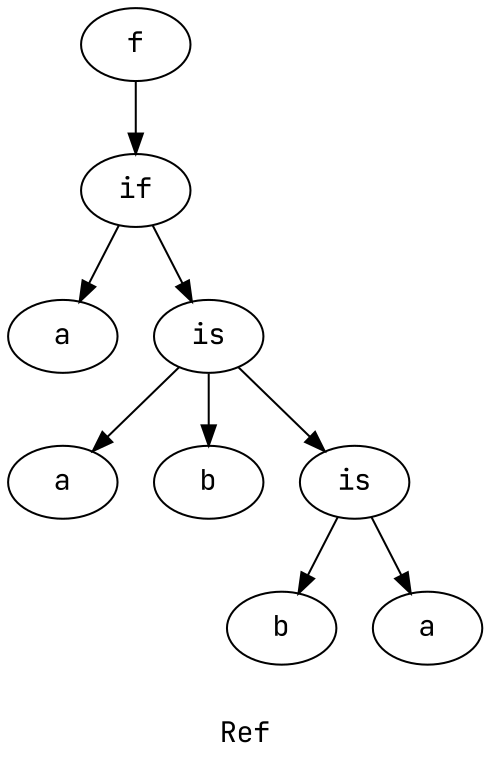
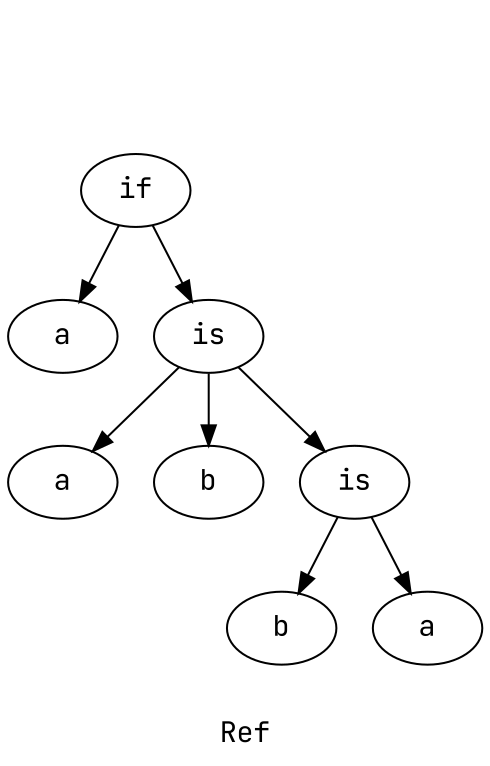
node "f": removed
